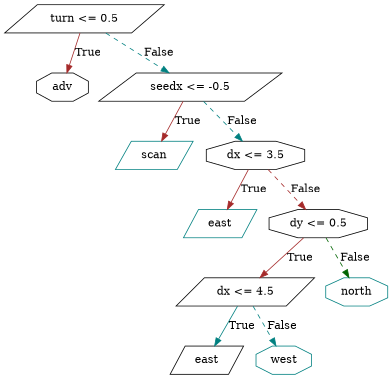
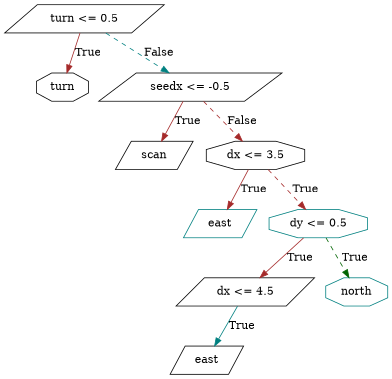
node "adv": label "adv" -> "turn"
edge "seedx <= -0.5" -> "dx <= 3.5": color teal -> brown
node "scan": color teal -> black
edge "dx <= 3.5" -> "dy <= 0.5": label "False" -> "True"
node "dy <= 0.5": color black -> teal
edge "dy <= 0.5" -> "north": label "False" -> "True"
node "west": removed
